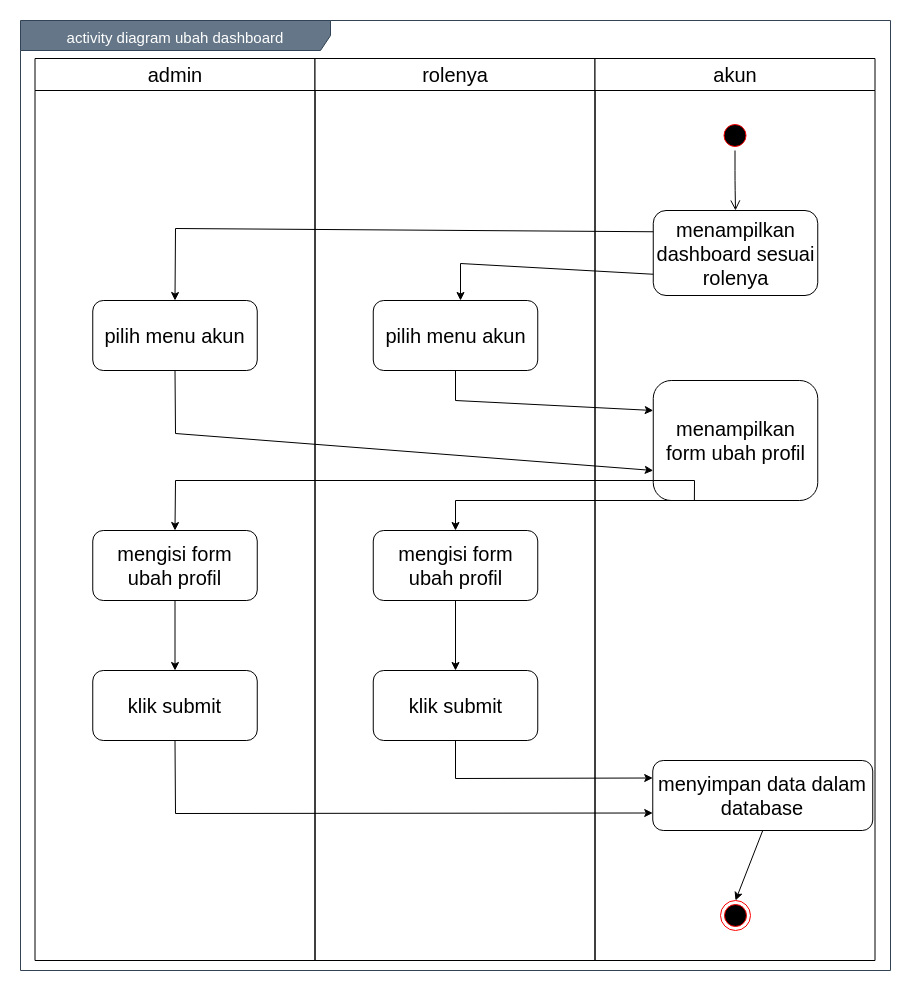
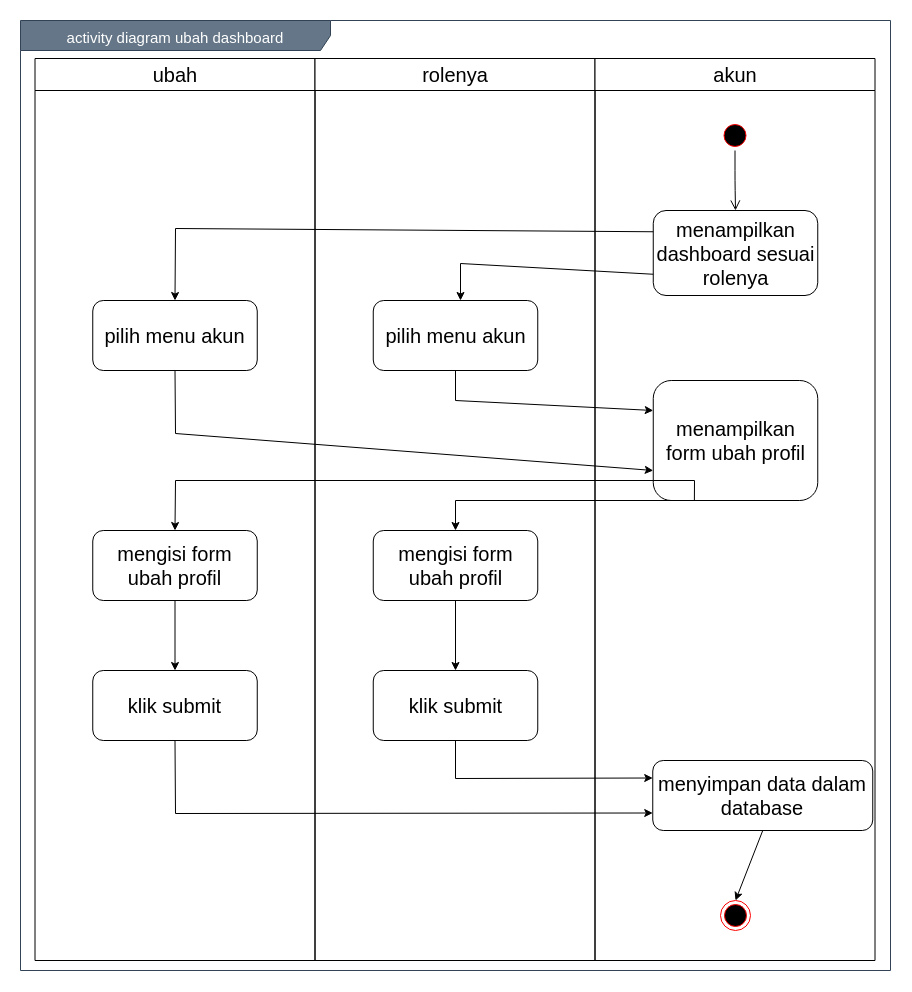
node "admin": label "admin" -> "ubah"
